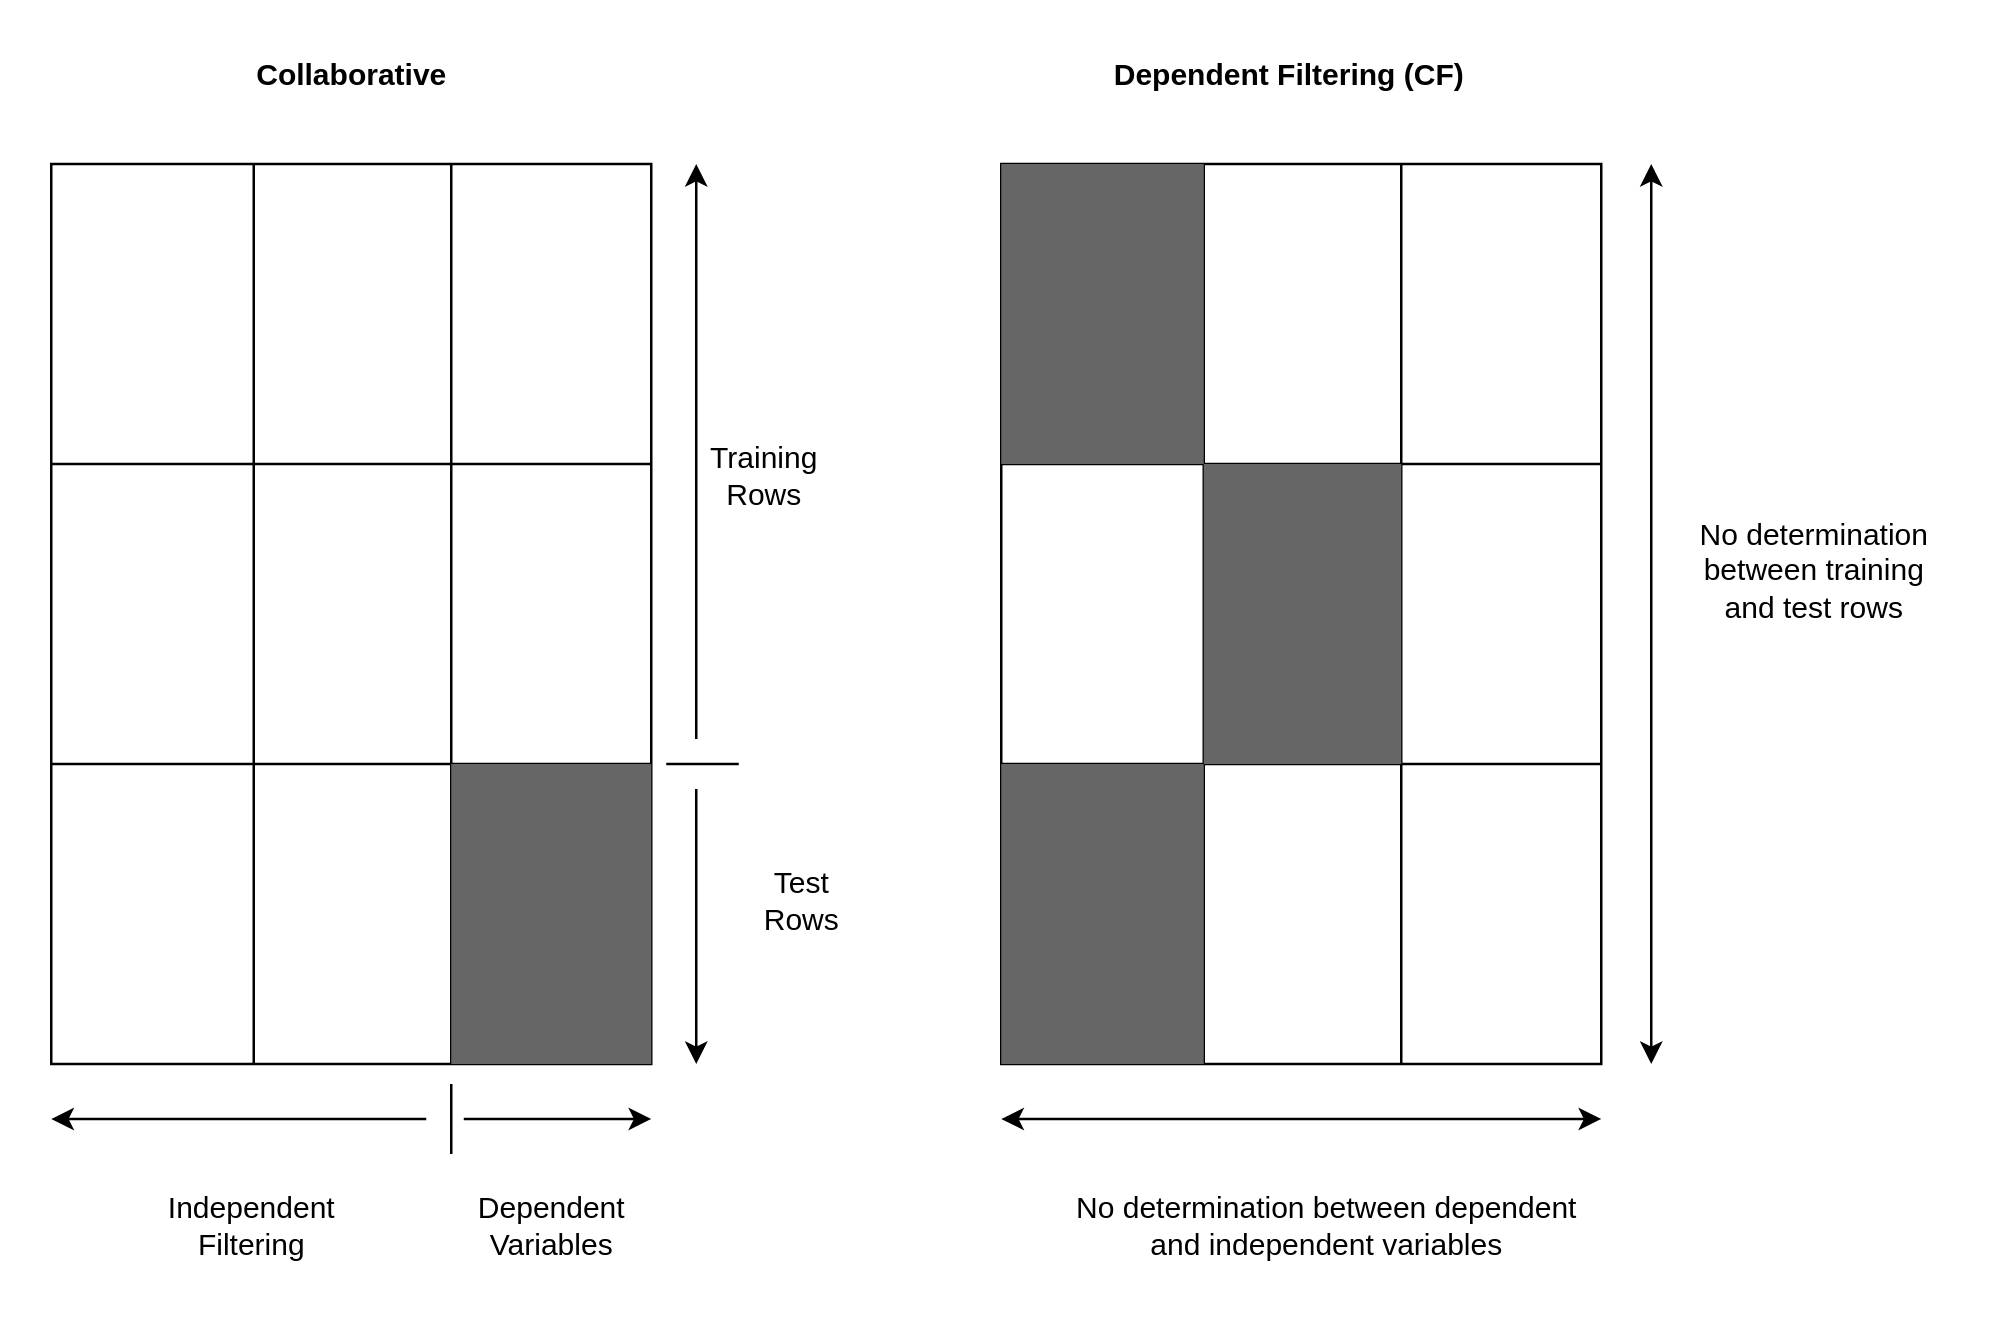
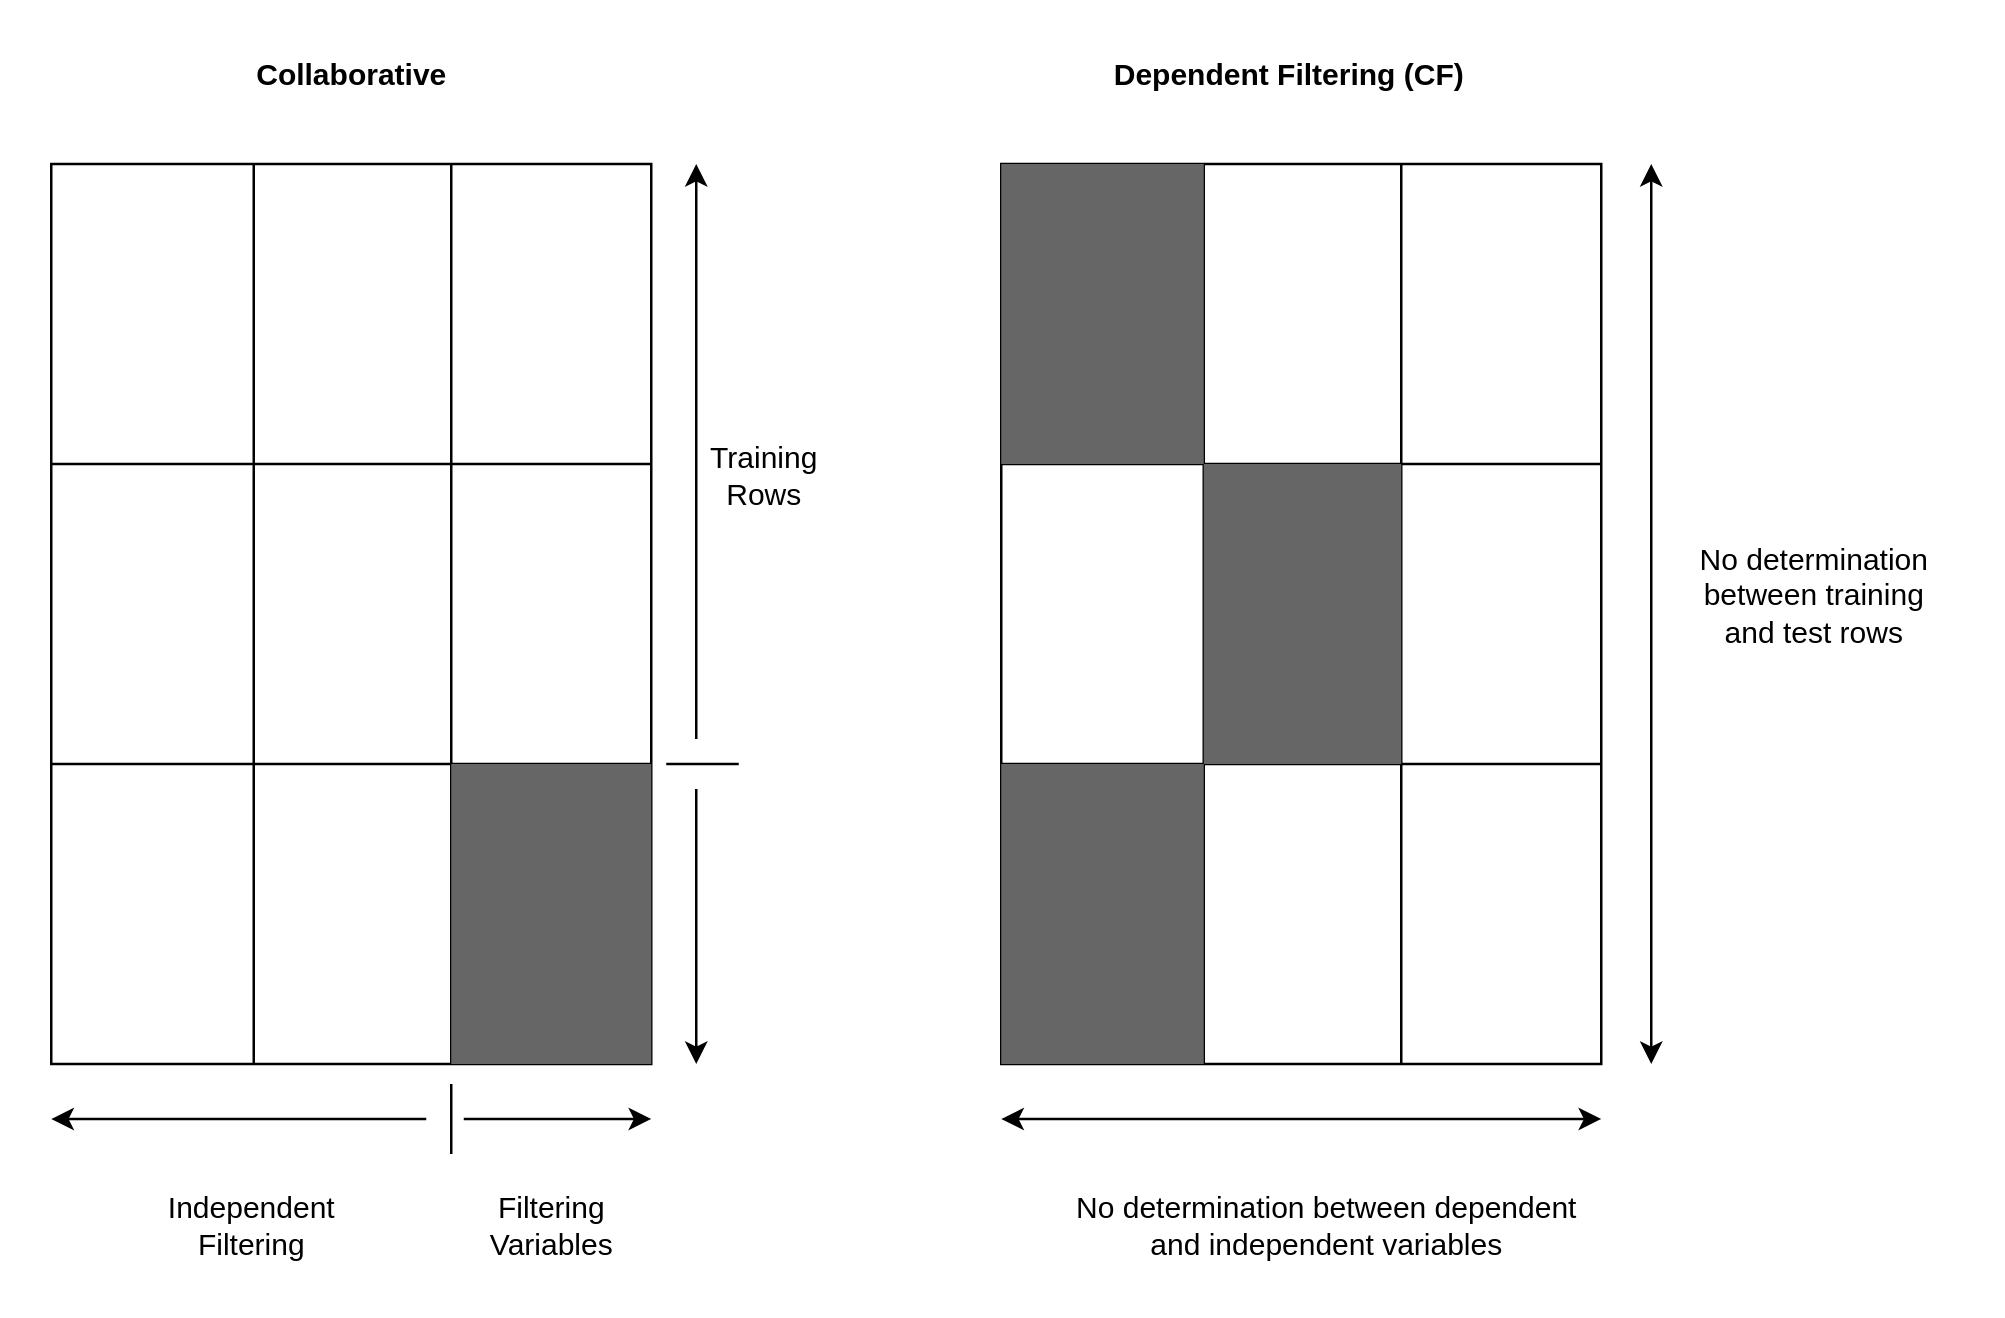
node "No determination between training and test rows": moved (1814, 589) -> (1814, 614)
node "Test Rows": removed
node "Dependent Variables": label "Dependent Variables" -> "Filtering Variables"
